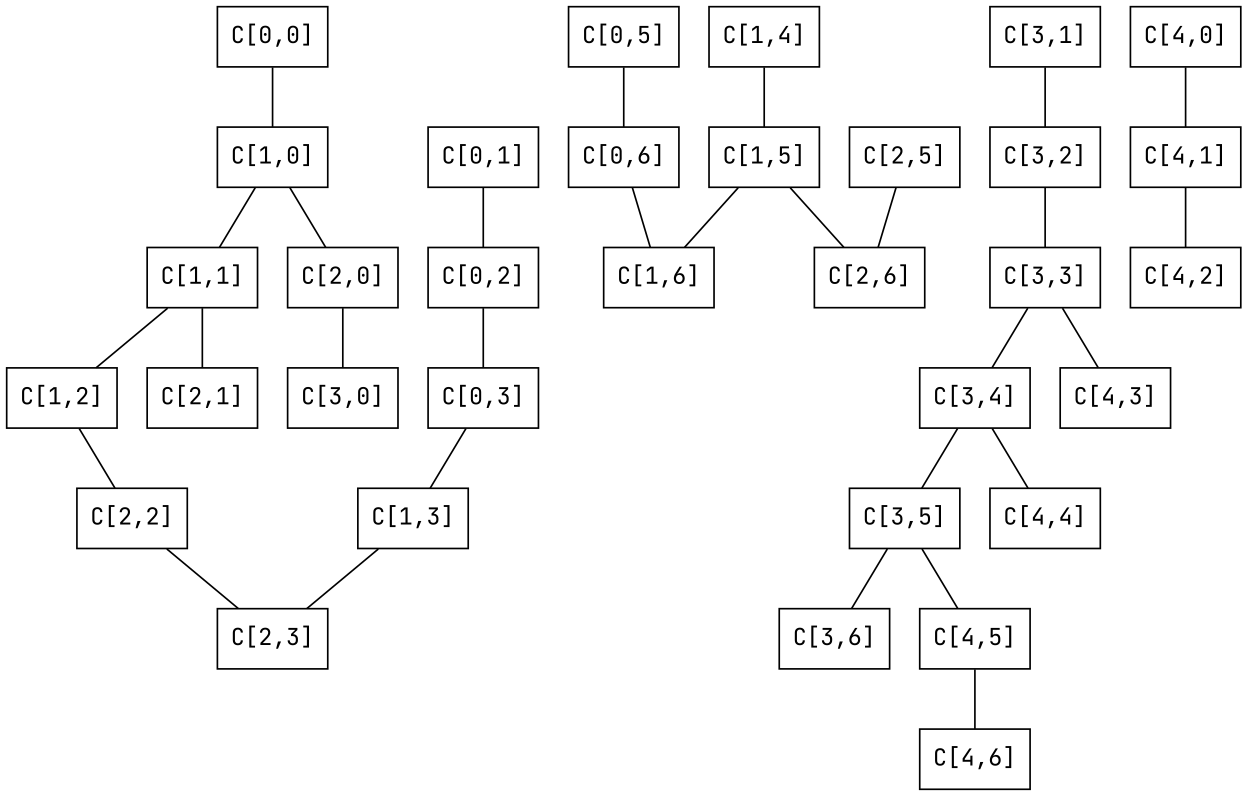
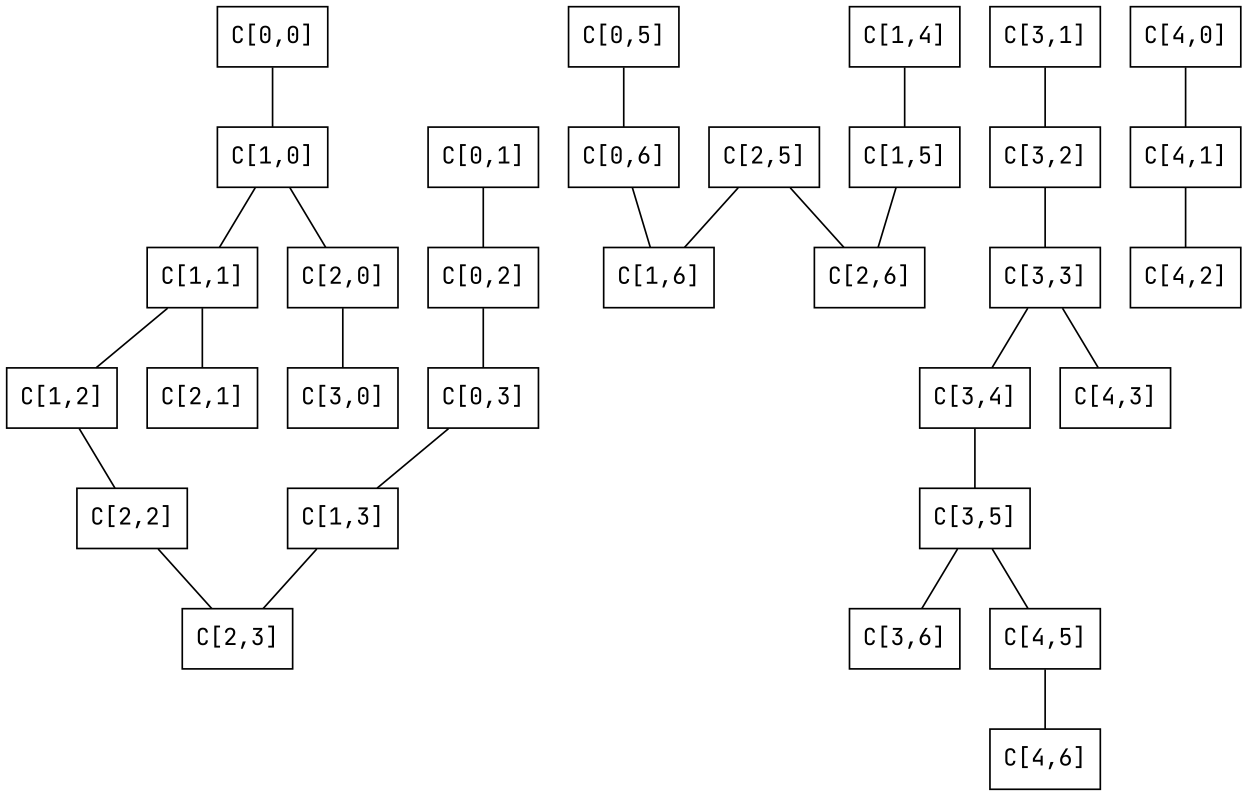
edge "C[1,5]" -- "C[1,6]": now "C[2,5]" -- "C[1,6]"
node "C[4,4]": removed
